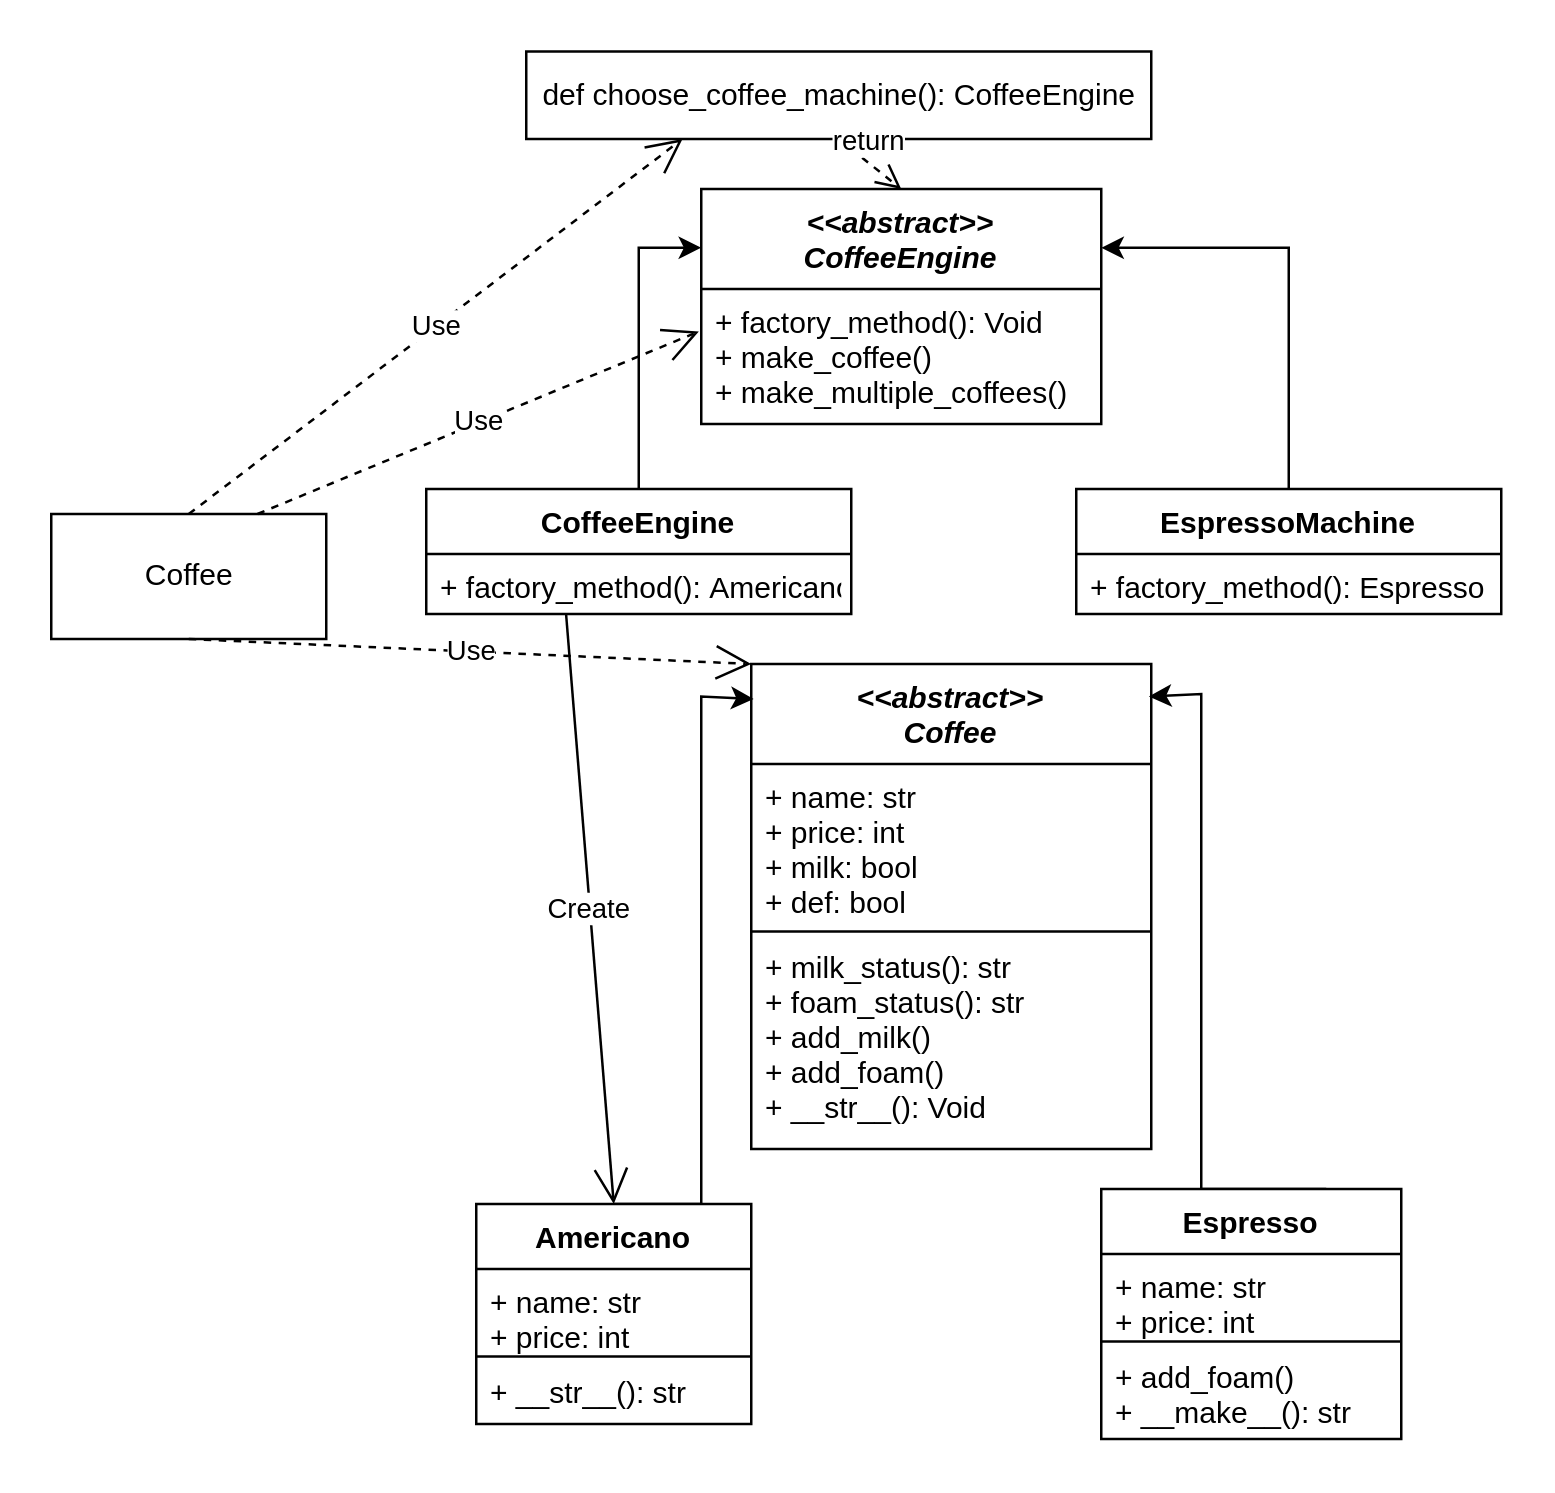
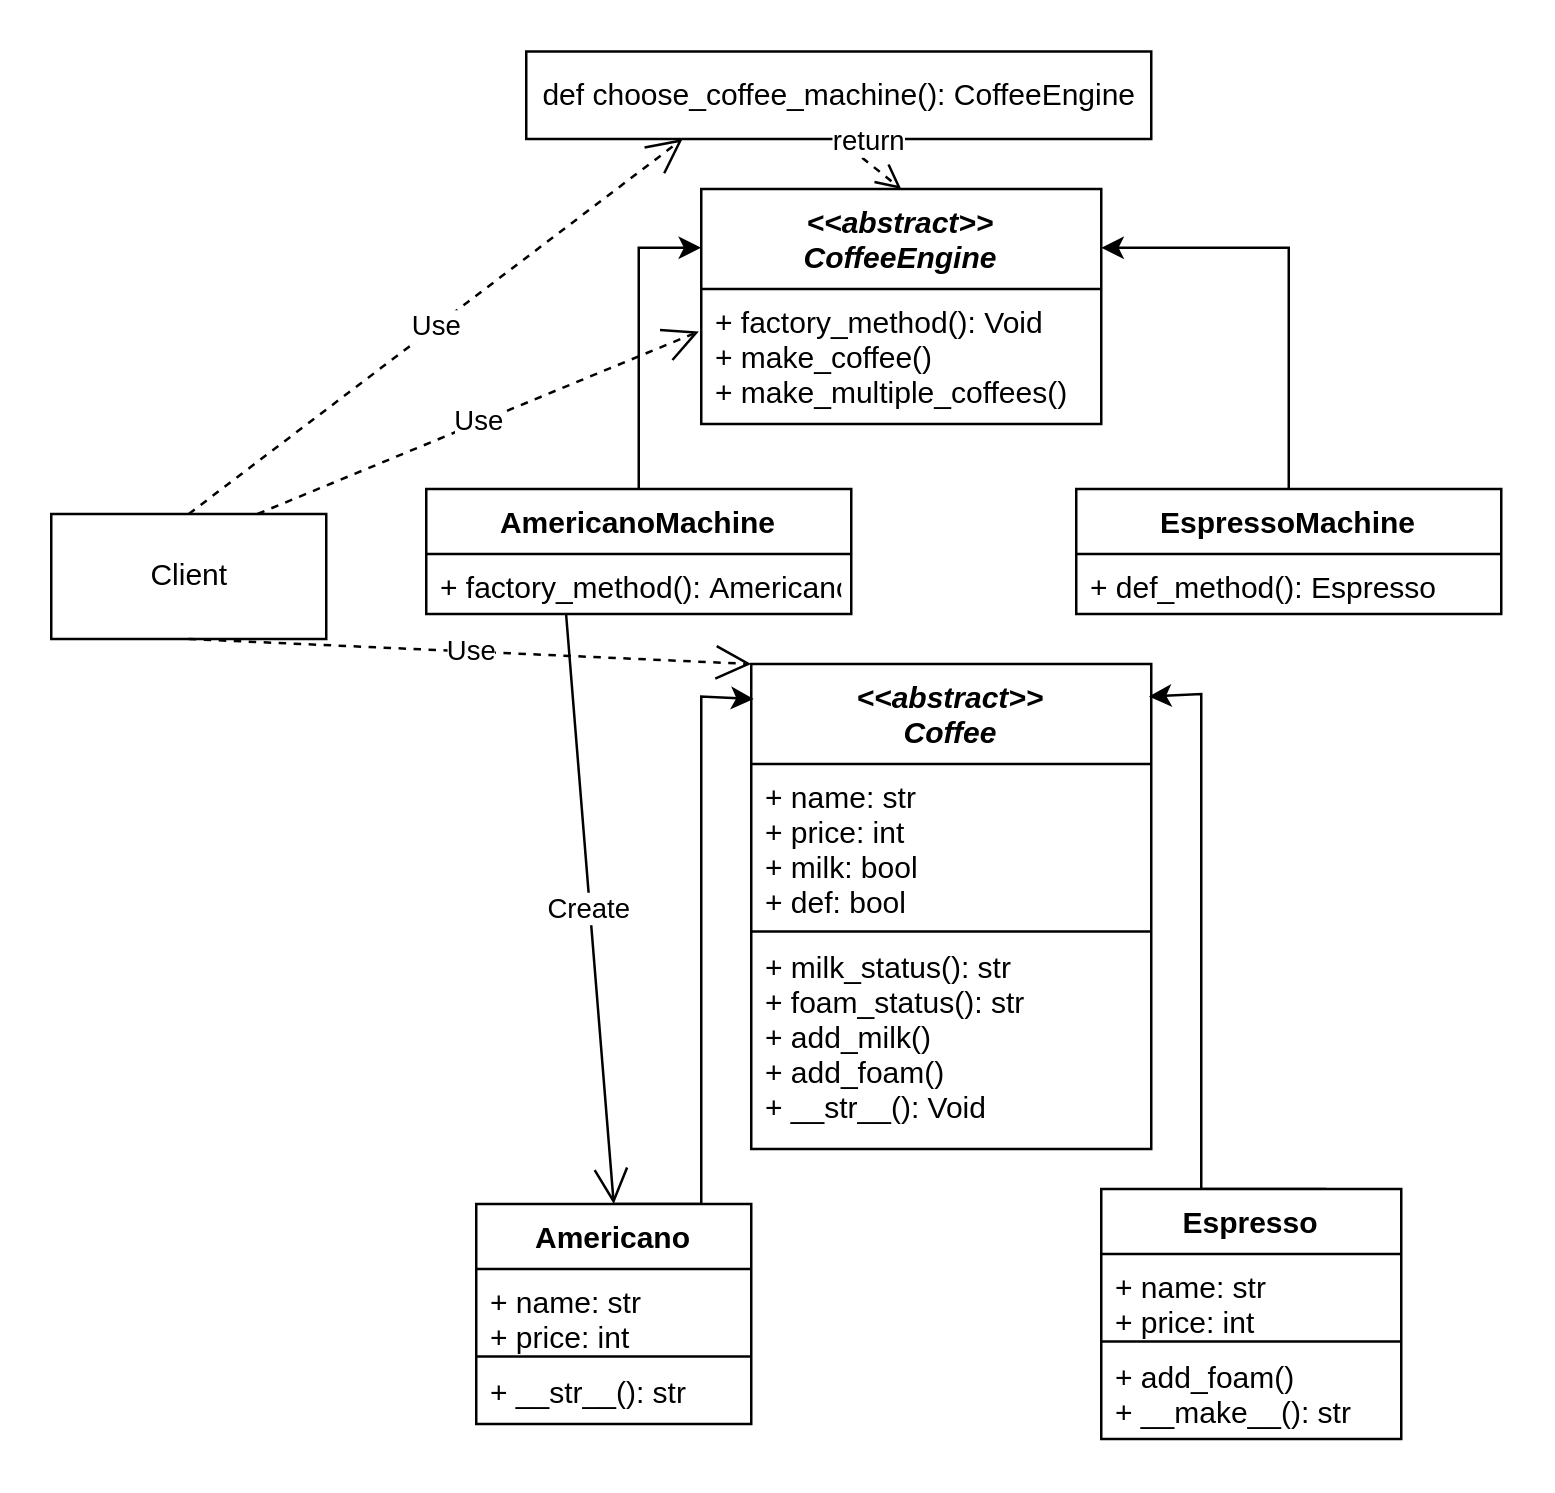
node "CoffeeEngine": label "CoffeeEngine" -> "AmericanoMachine"
node "Coffee": label "Coffee" -> "Client"
node "+ factory_method(): Espresso": label "+ factory_method(): Espresso" -> "+ def_method(): Espresso"
